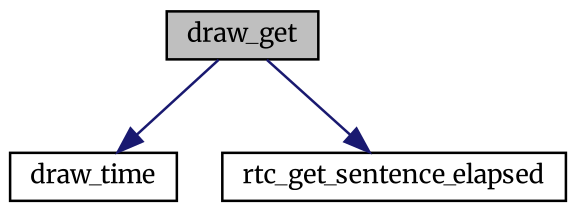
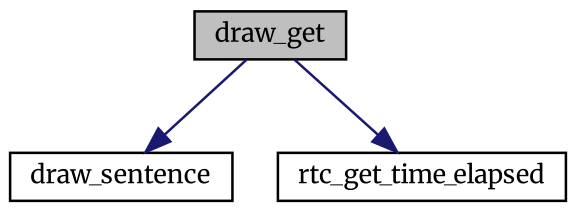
node "draw_time": label "draw_time" -> "draw_sentence"
node "rtc_get_sentence_elapsed": label "rtc_get_sentence_elapsed" -> "rtc_get_time_elapsed"
